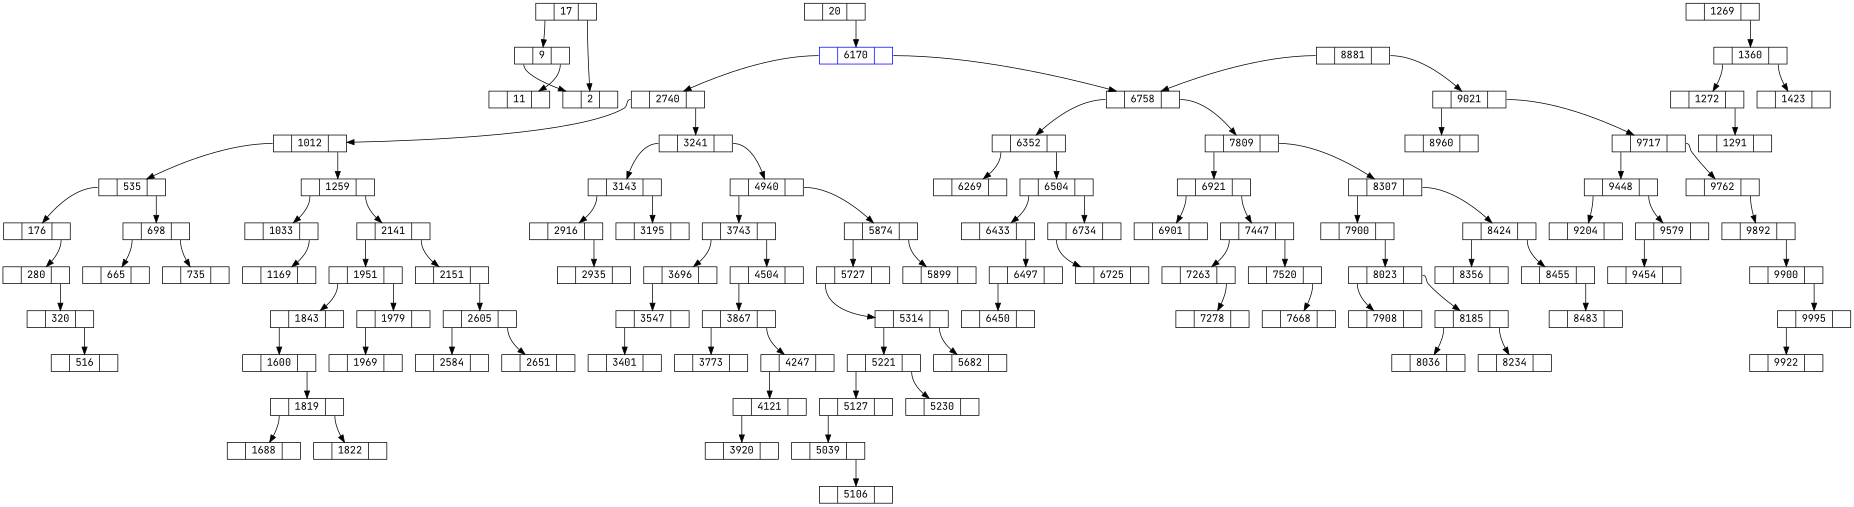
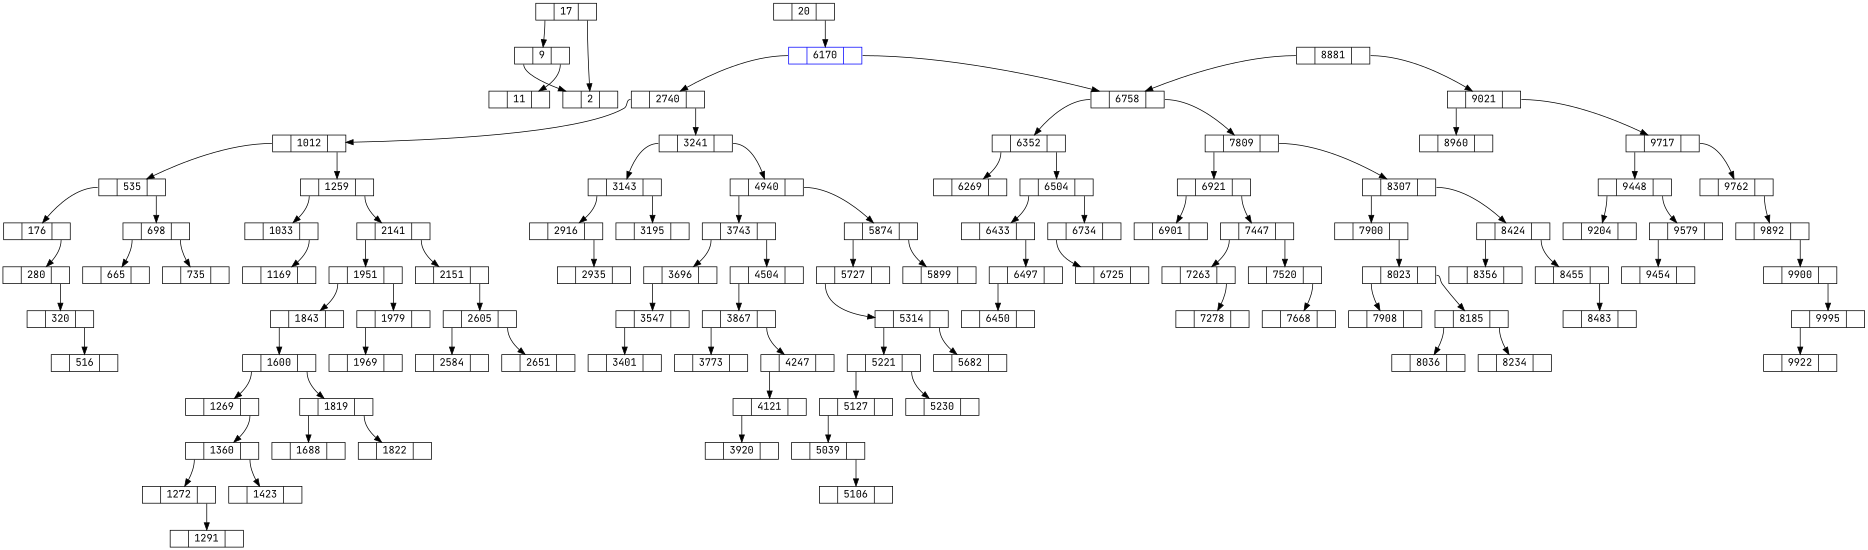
edge "1600" -> "1269": added
